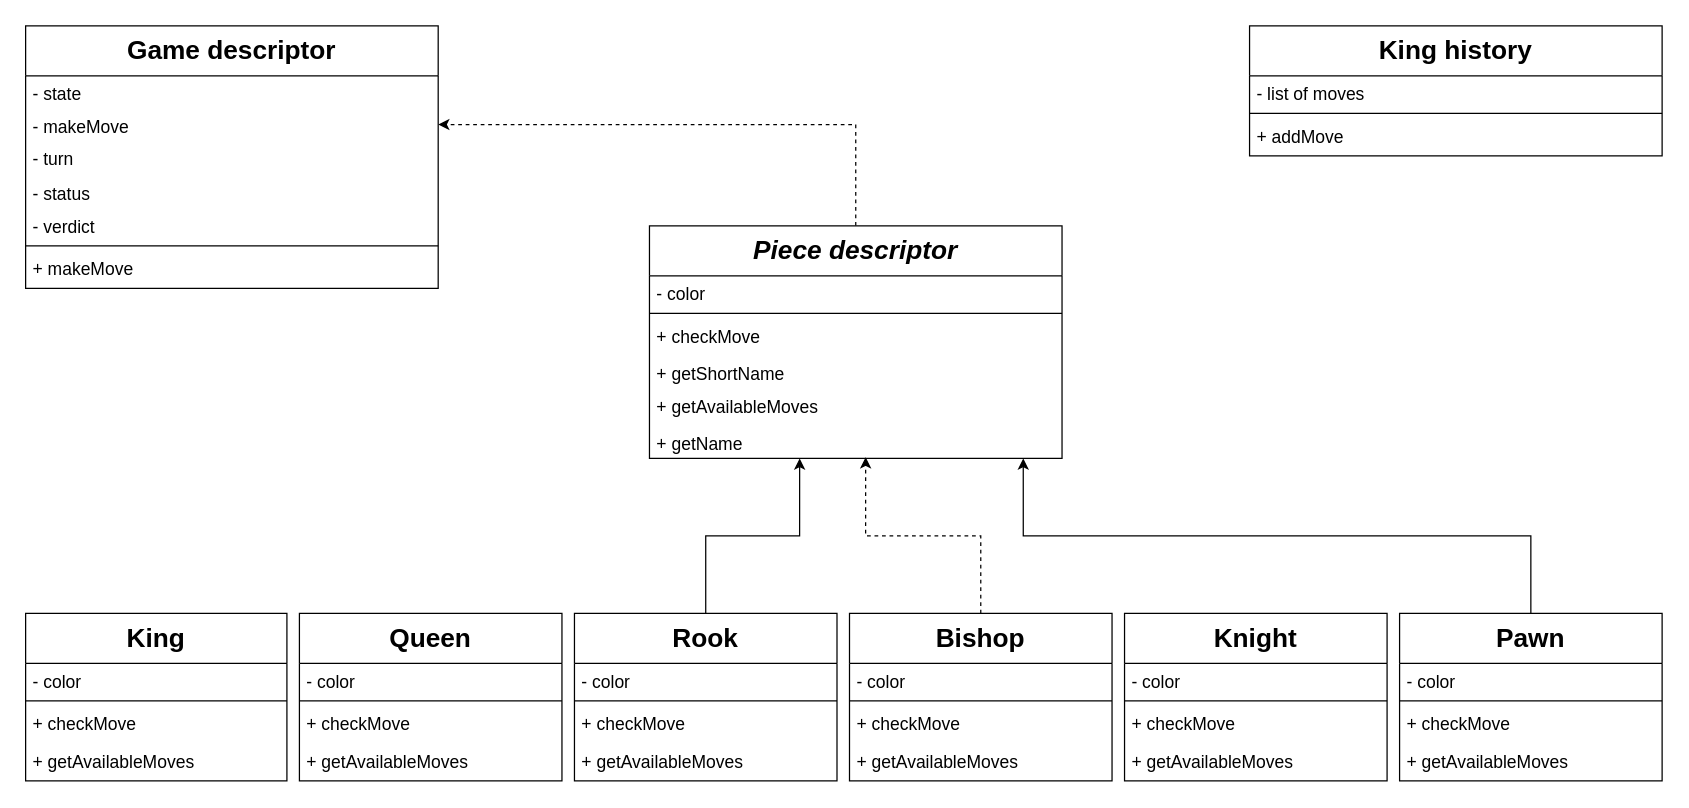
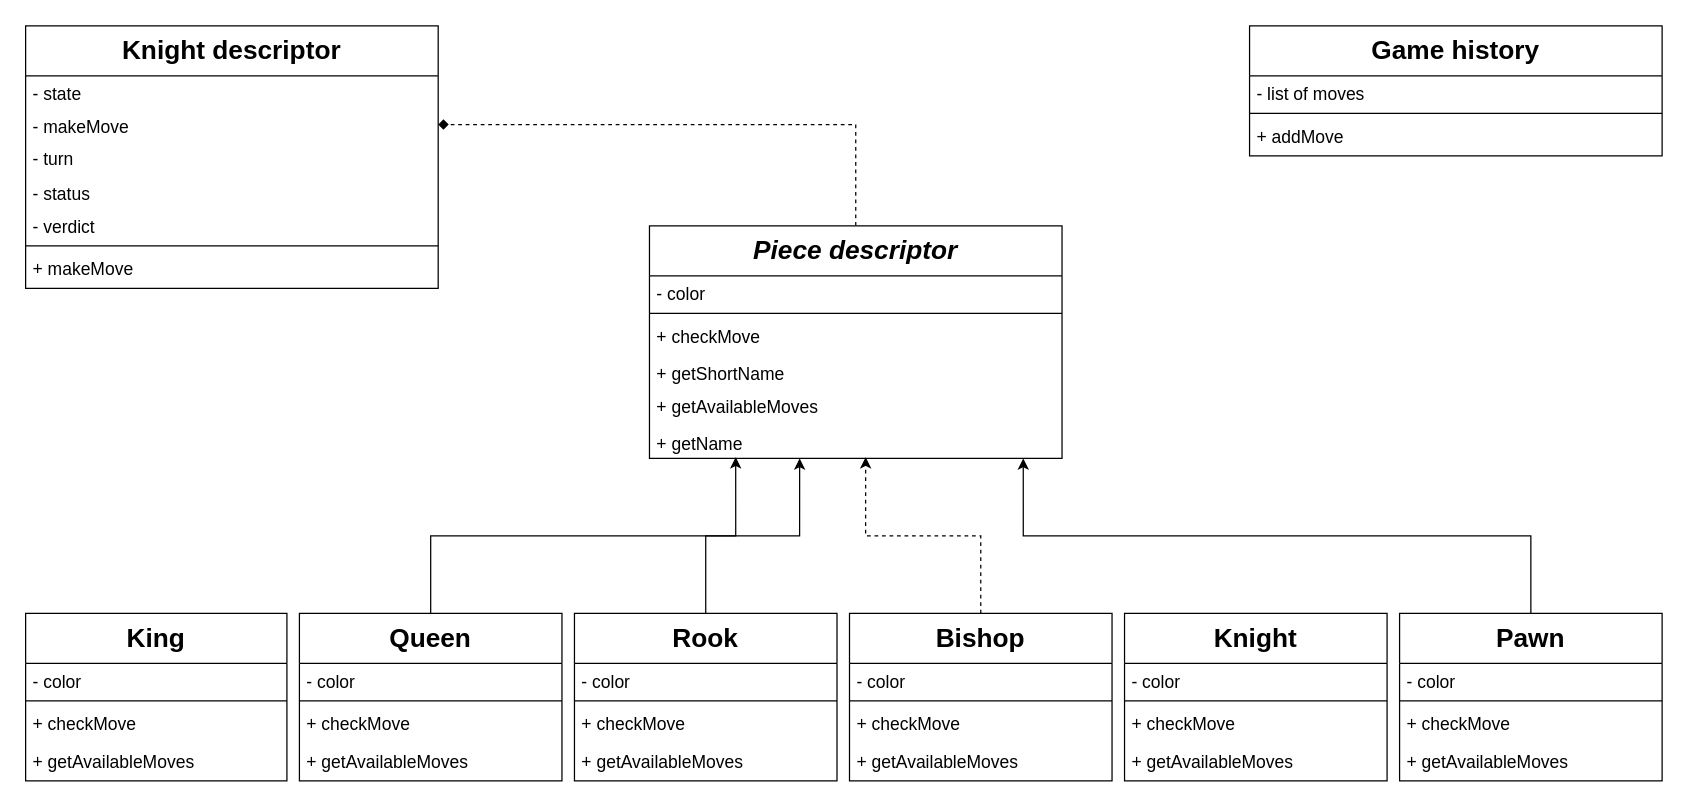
node "Game descriptor": label "Game descriptor" -> "Knight descriptor"
node "King history": label "King history" -> "Game history"
edge "Piece descriptor" -> "- makeMove": arrowhead classic -> diamond
edge "Queen" -> "+ getName": added
